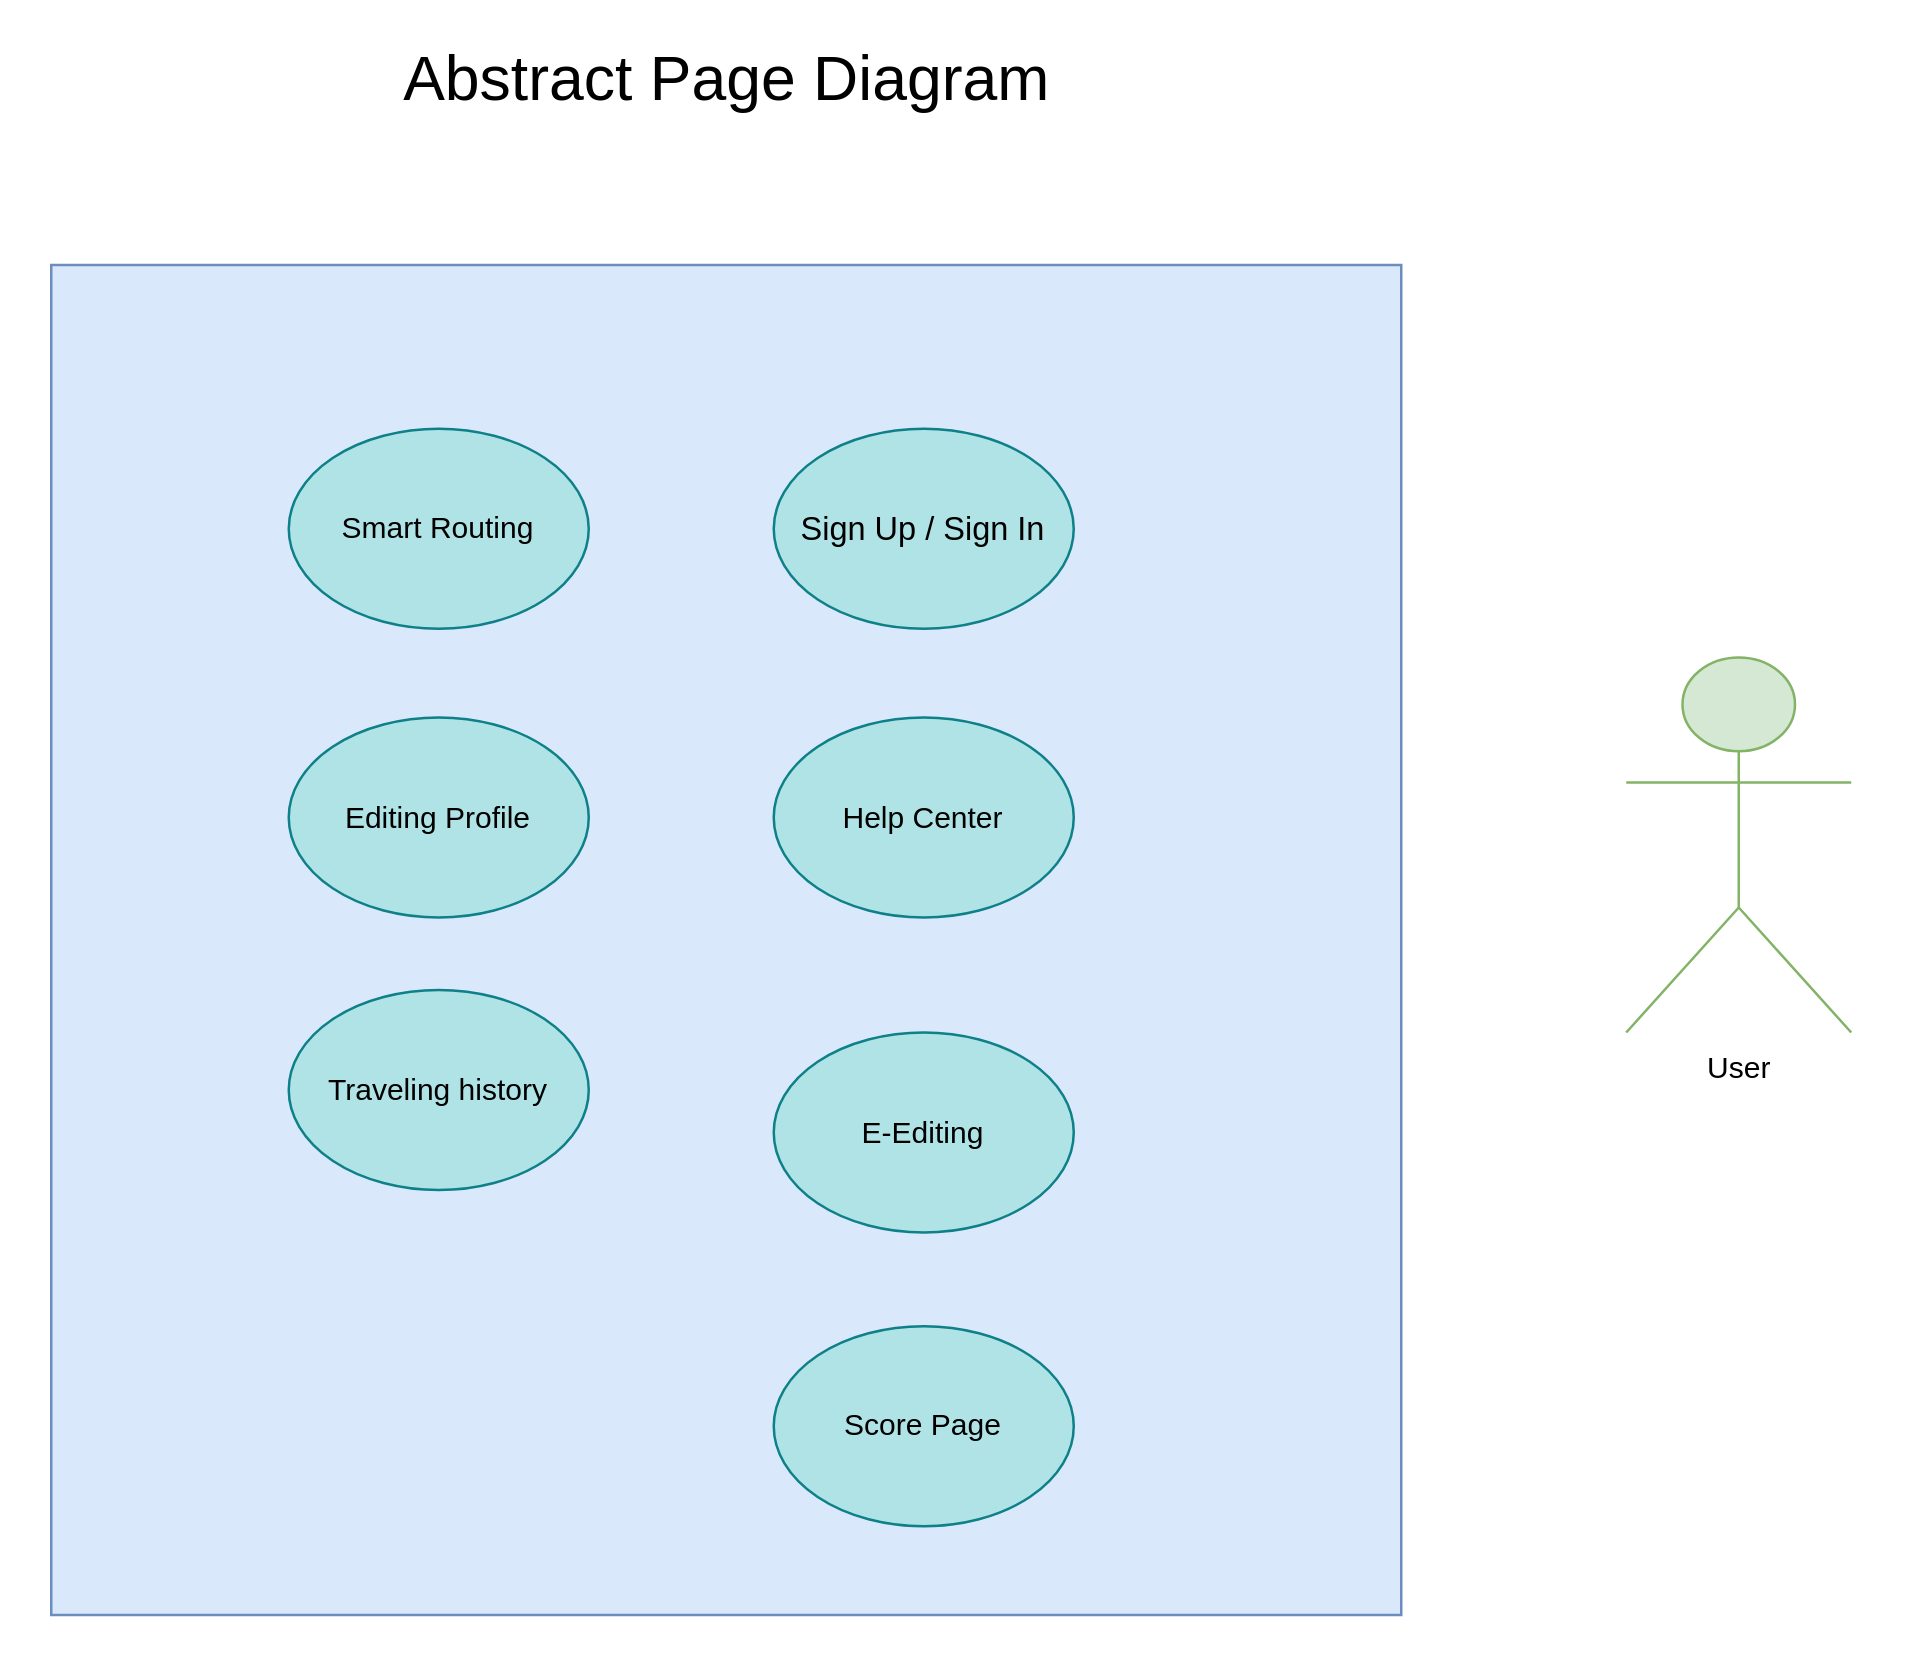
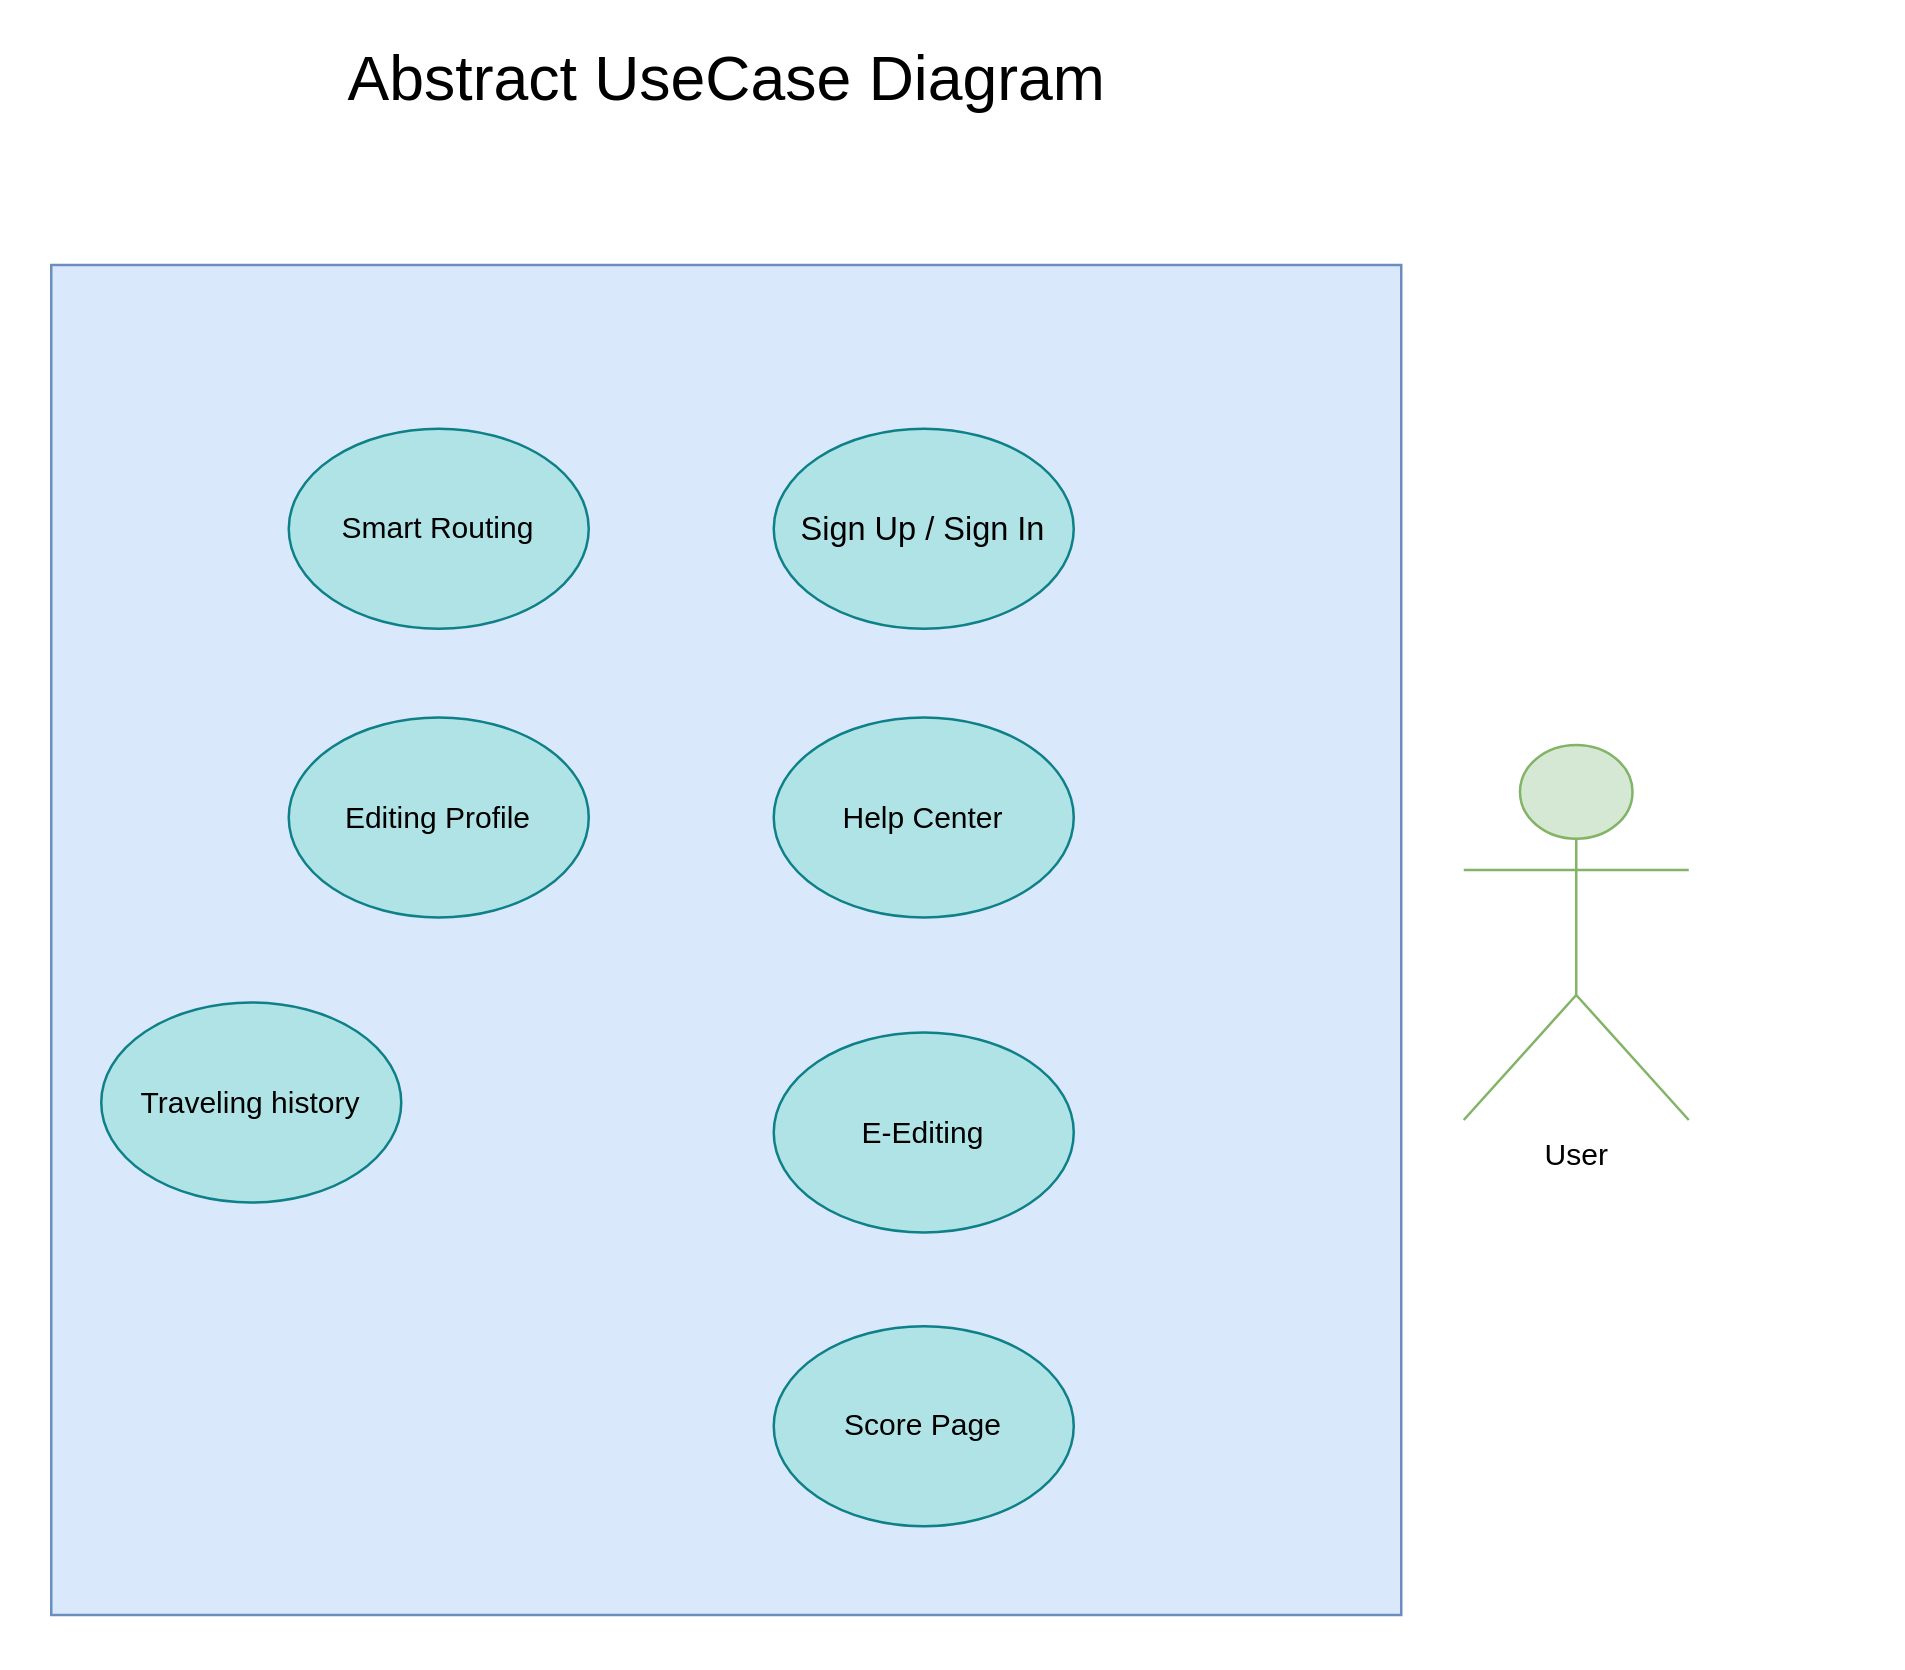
node "Abstract Page Diagram": label "Abstract Page Diagram" -> "Abstract UseCase Diagram"
node "User": moved (1739, 845) -> (1576, 933)
node "Traveling history": moved (439, 1090) -> (251, 1103)
